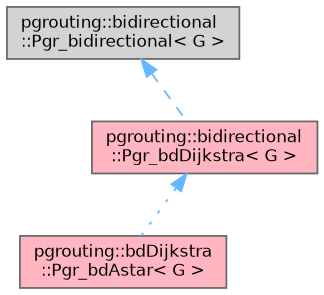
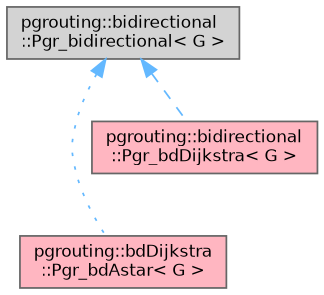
edge "pgrouting::bdDijkstra ::Pgr_bdAstar< G >" -> "pgrouting::bidirectional ::Pgr_bdDijkstra< G >": now "pgrouting::bdDijkstra ::Pgr_bdAstar< G >" -> "pgrouting::bidirectional ::Pgr_bidirectional< G >"
